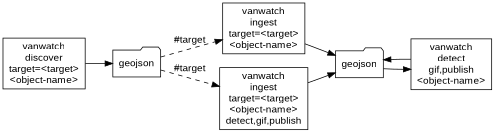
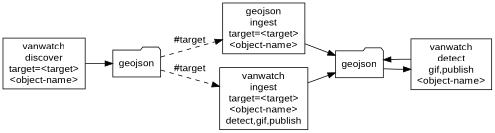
node "vanwatch ingest target=<target> <object-name>": label "vanwatch ingest target=<target> <object-name>" -> "geojson ingest target=<target> <object-name>"
